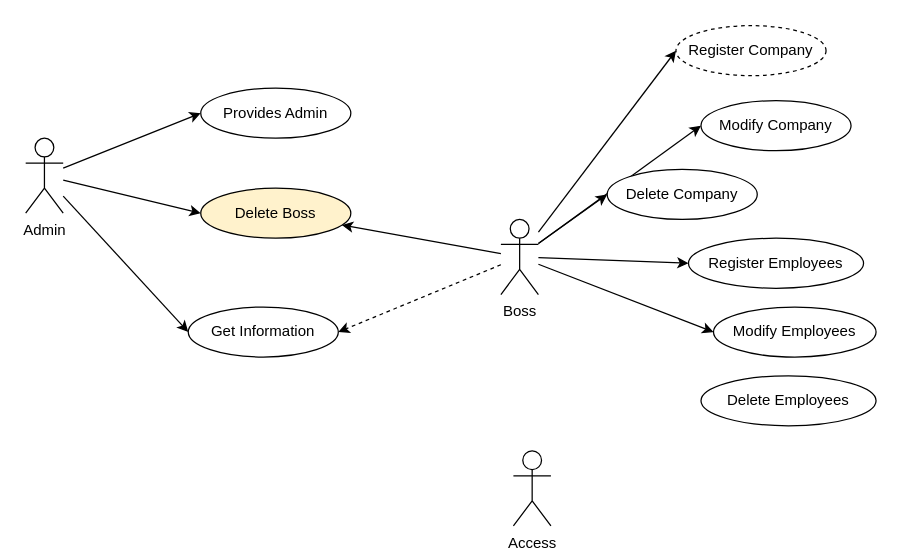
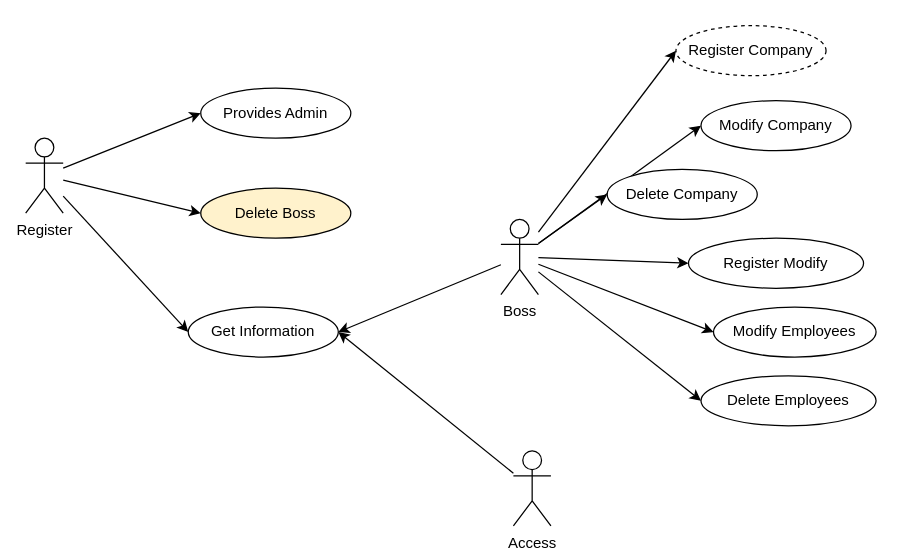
node "Admin": label "Admin" -> "Register"
edge "Boss" -> "Delete Boss": now "Boss" -> "Delete Employees"
node "Register Employees": label "Register Employees" -> "Register Modify"
edge "Boss" -> "Get Information": style dashed -> solid
edge "Access" -> "Get Information": added
